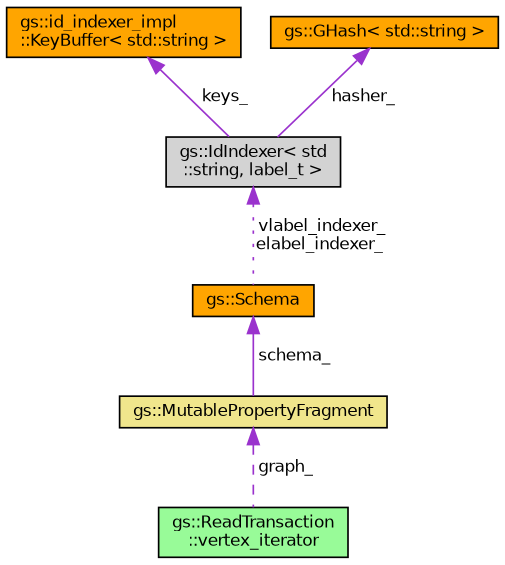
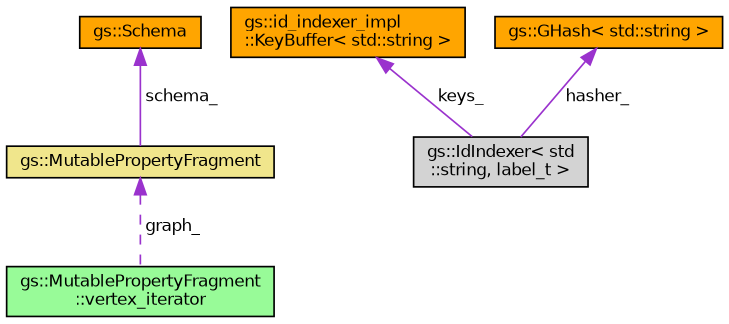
edge "gs::Schema" -> "gs::IdIndexer< std ::string, label_t >": removed, label "vlabel_indexer_ elabel_indexer_"
node "gs::ReadTransaction ::vertex_iterator": label "gs::ReadTransaction ::vertex_iterator" -> "gs::MutablePropertyFragment ::vertex_iterator"
